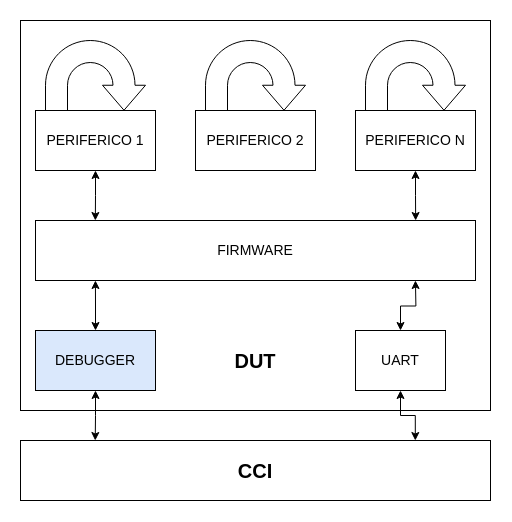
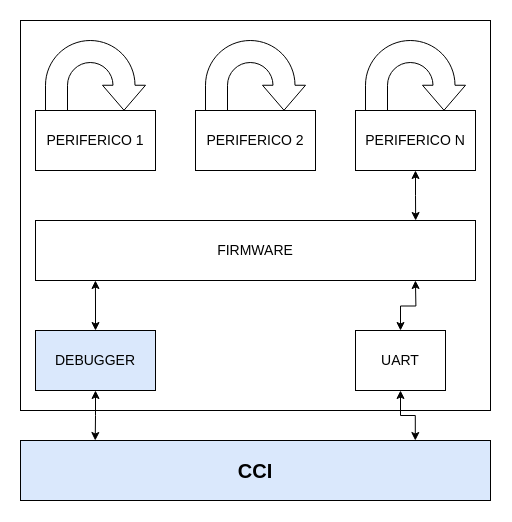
edge "PERIFERICO 1" -- "FIRMWARE": removed
node "DUT": removed
node "CCI": fillcolor #ffffff -> #dae8fc
